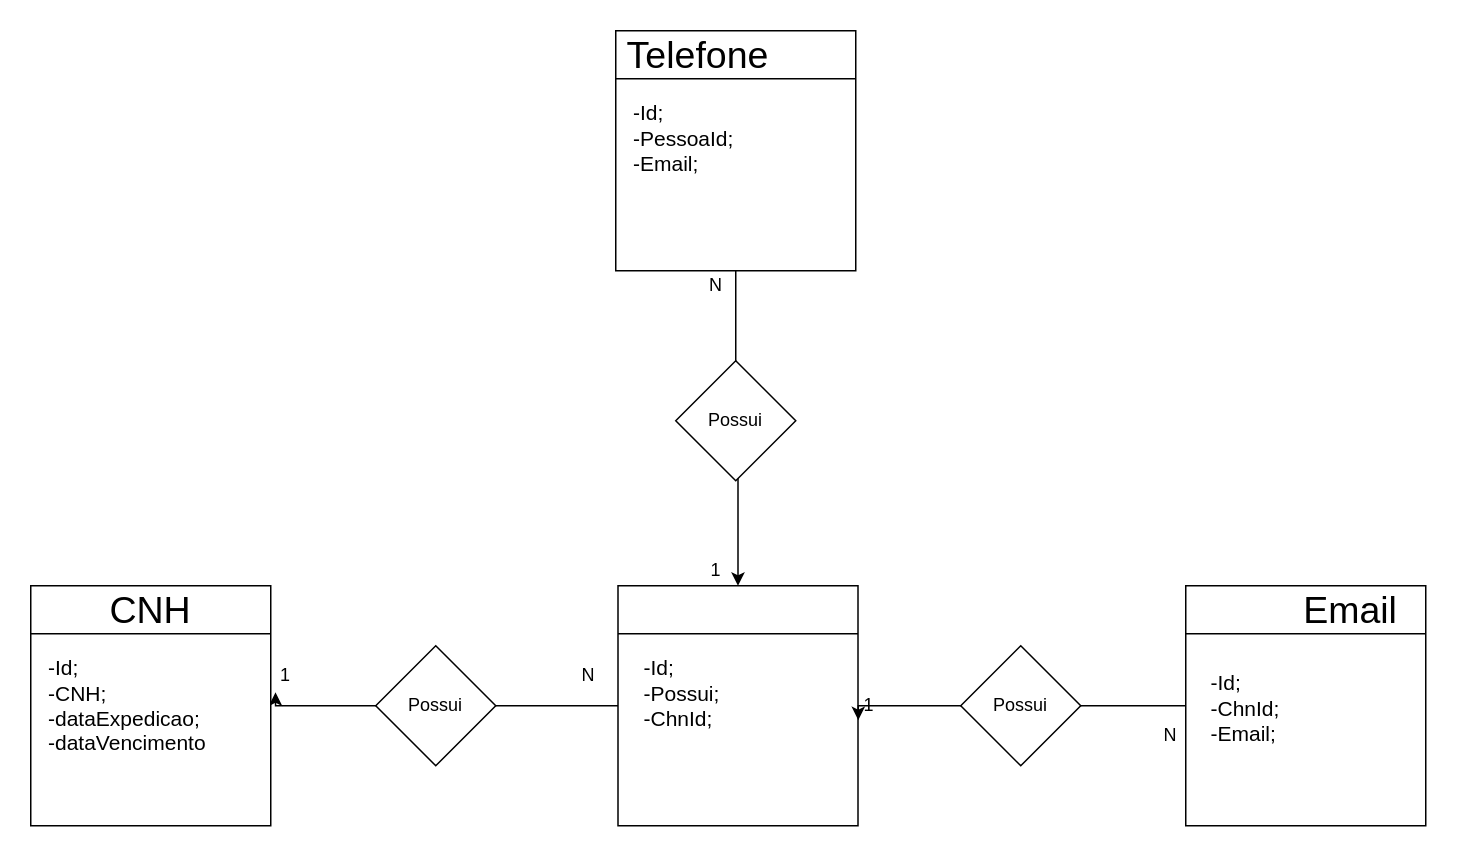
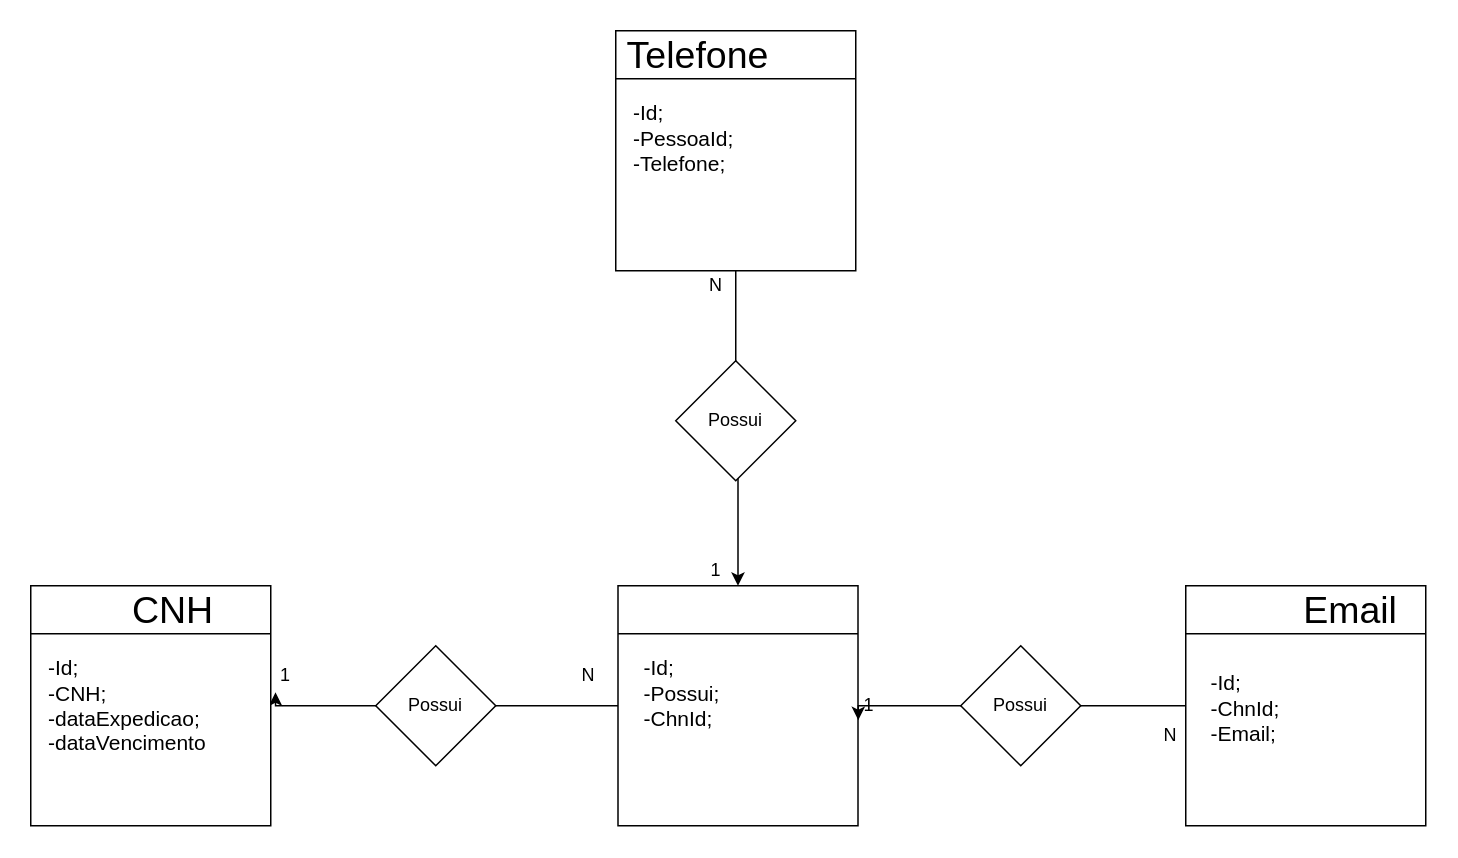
node "-Id; -PessoaId; -Email;": label "-Id; -PessoaId; -Email;" -> "-Id; -PessoaId; -Telefone;"
node "CNH": moved (151, 608) -> (173, 608)
